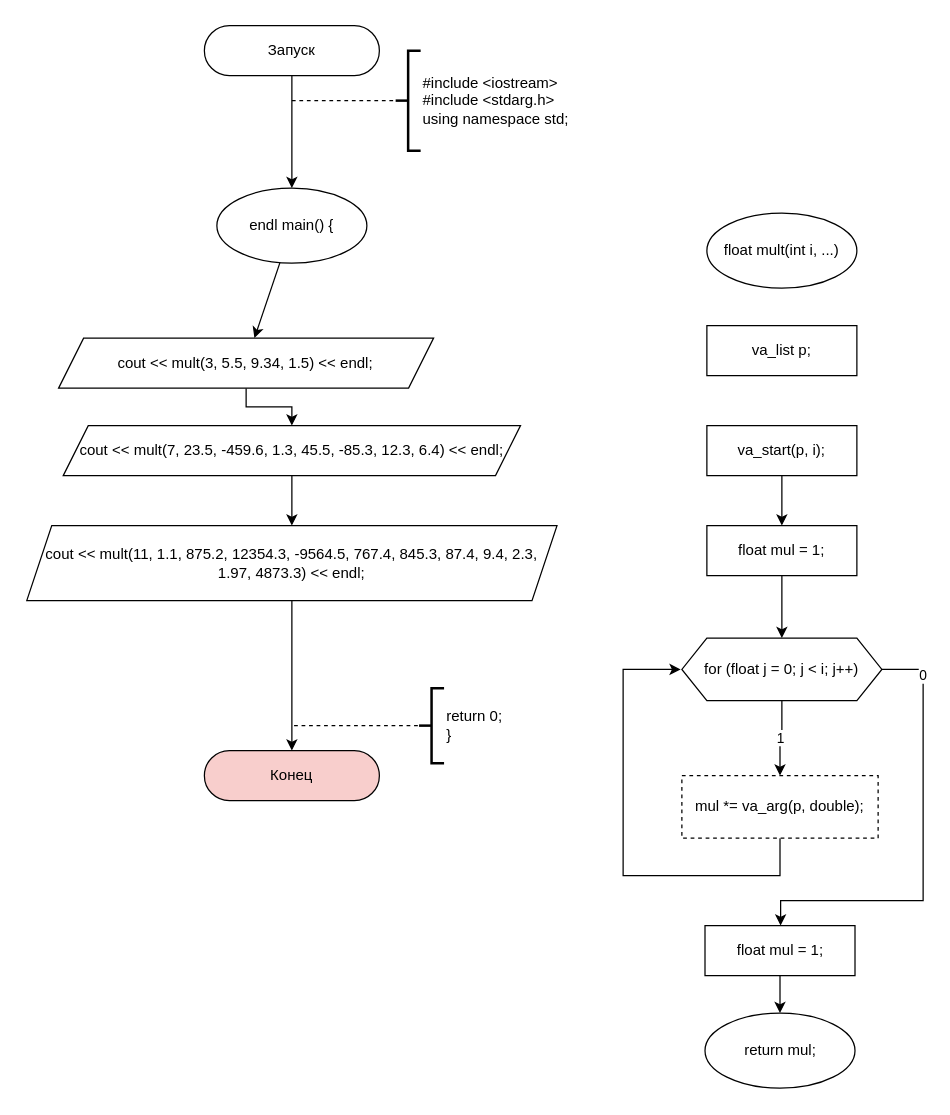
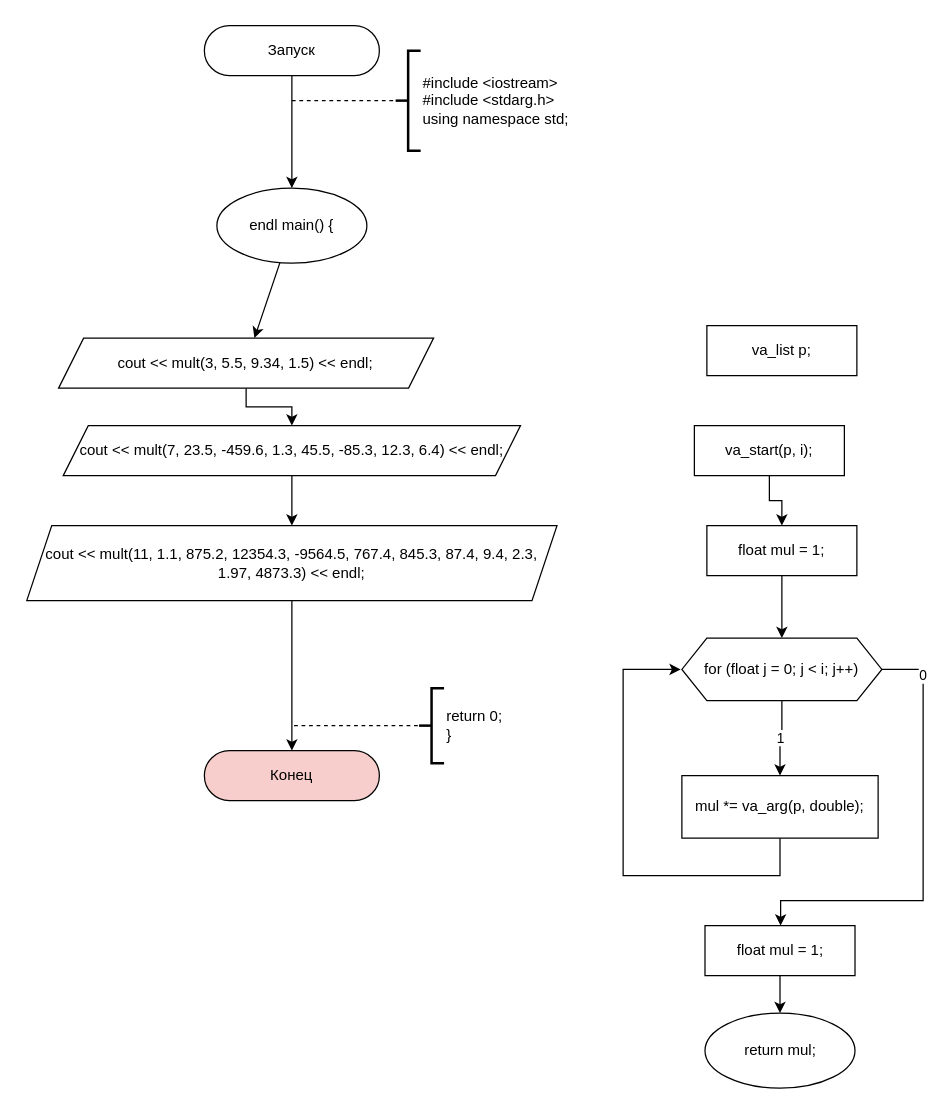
node "float mult(int i, ...)": removed
node "va_start(p, i);": moved (782, 451) -> (769, 451)
node "mul *= va_arg(p, double);": style dashed -> solid
